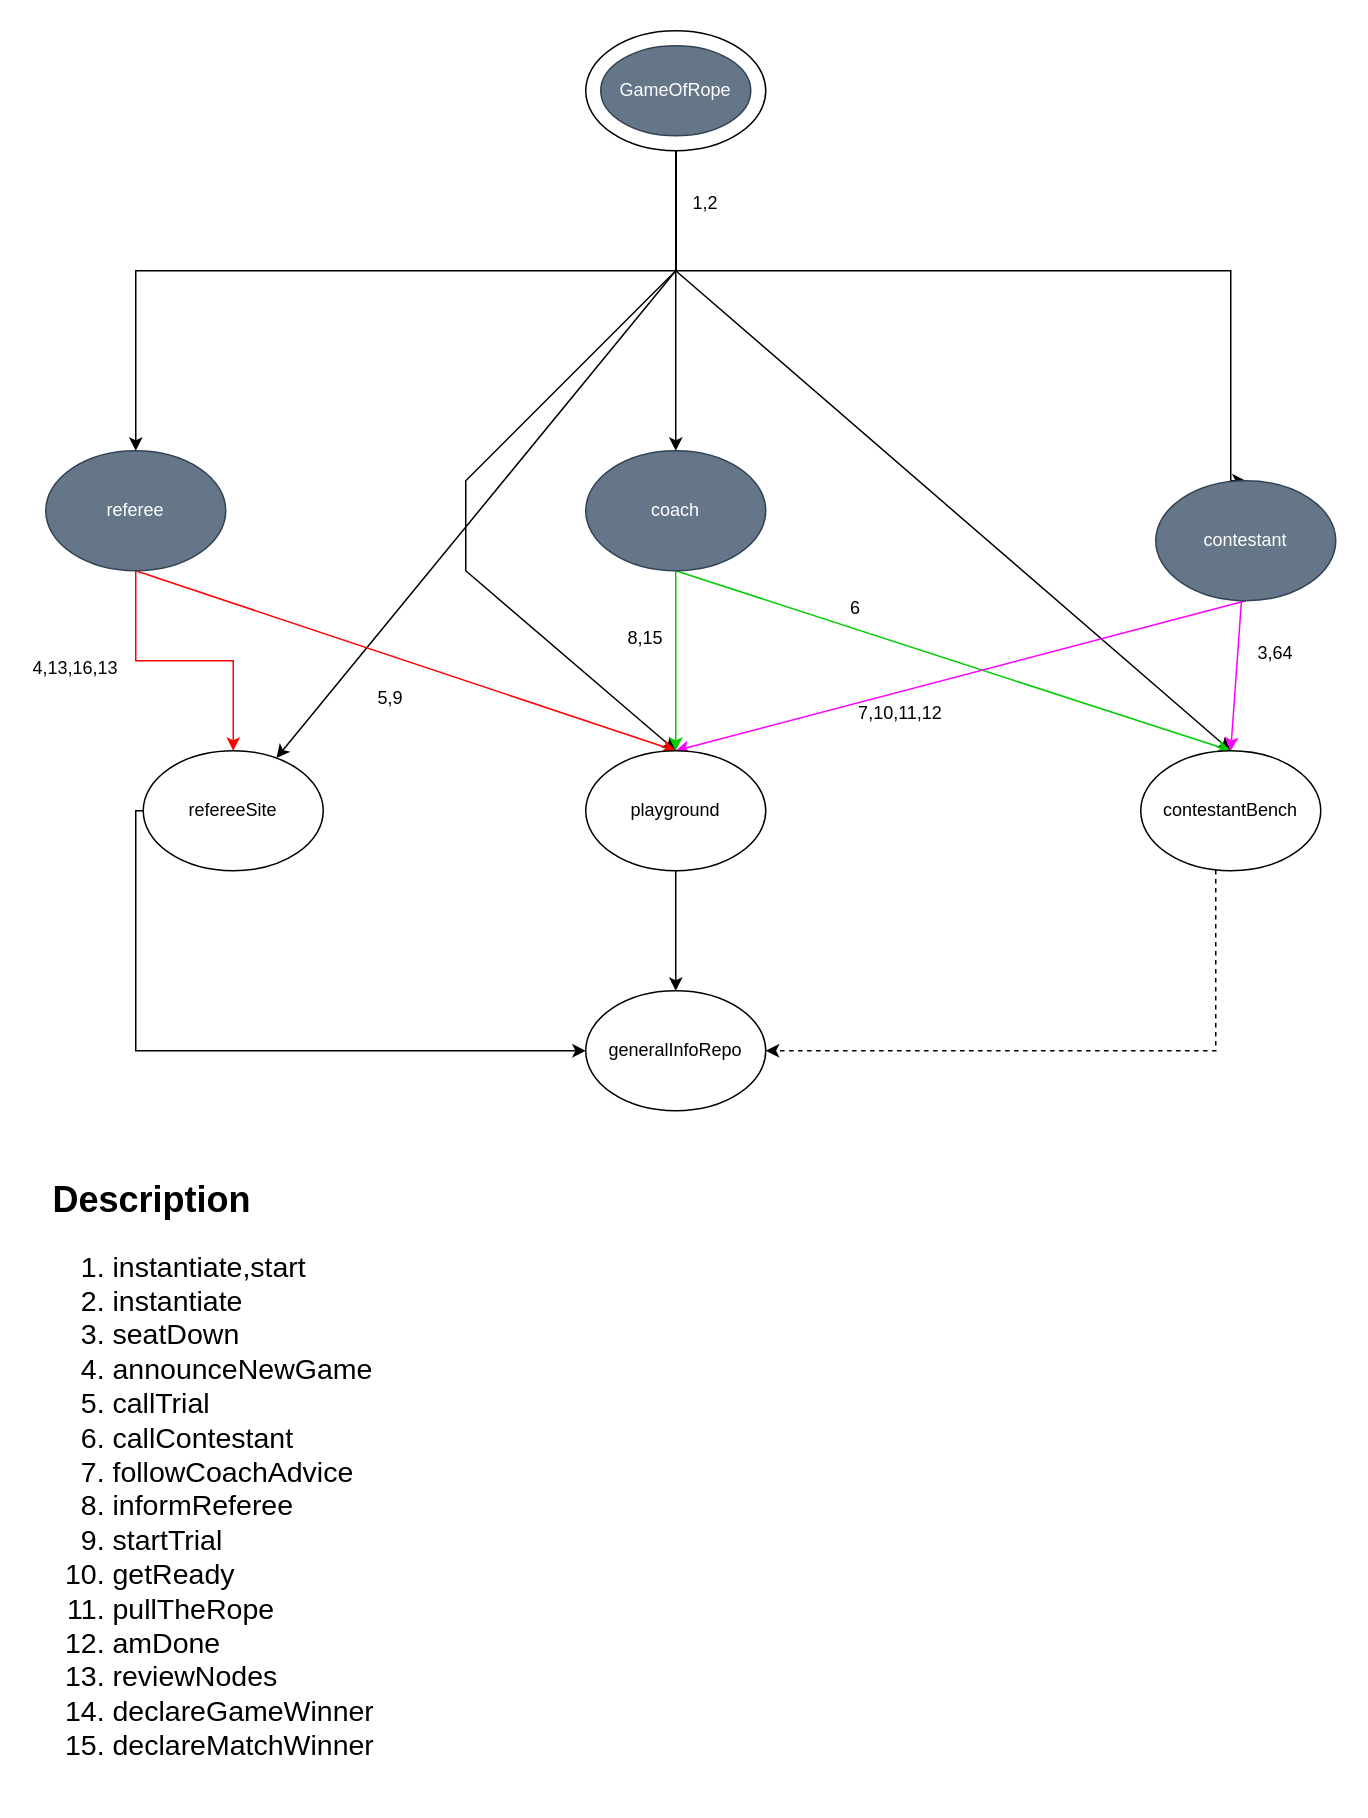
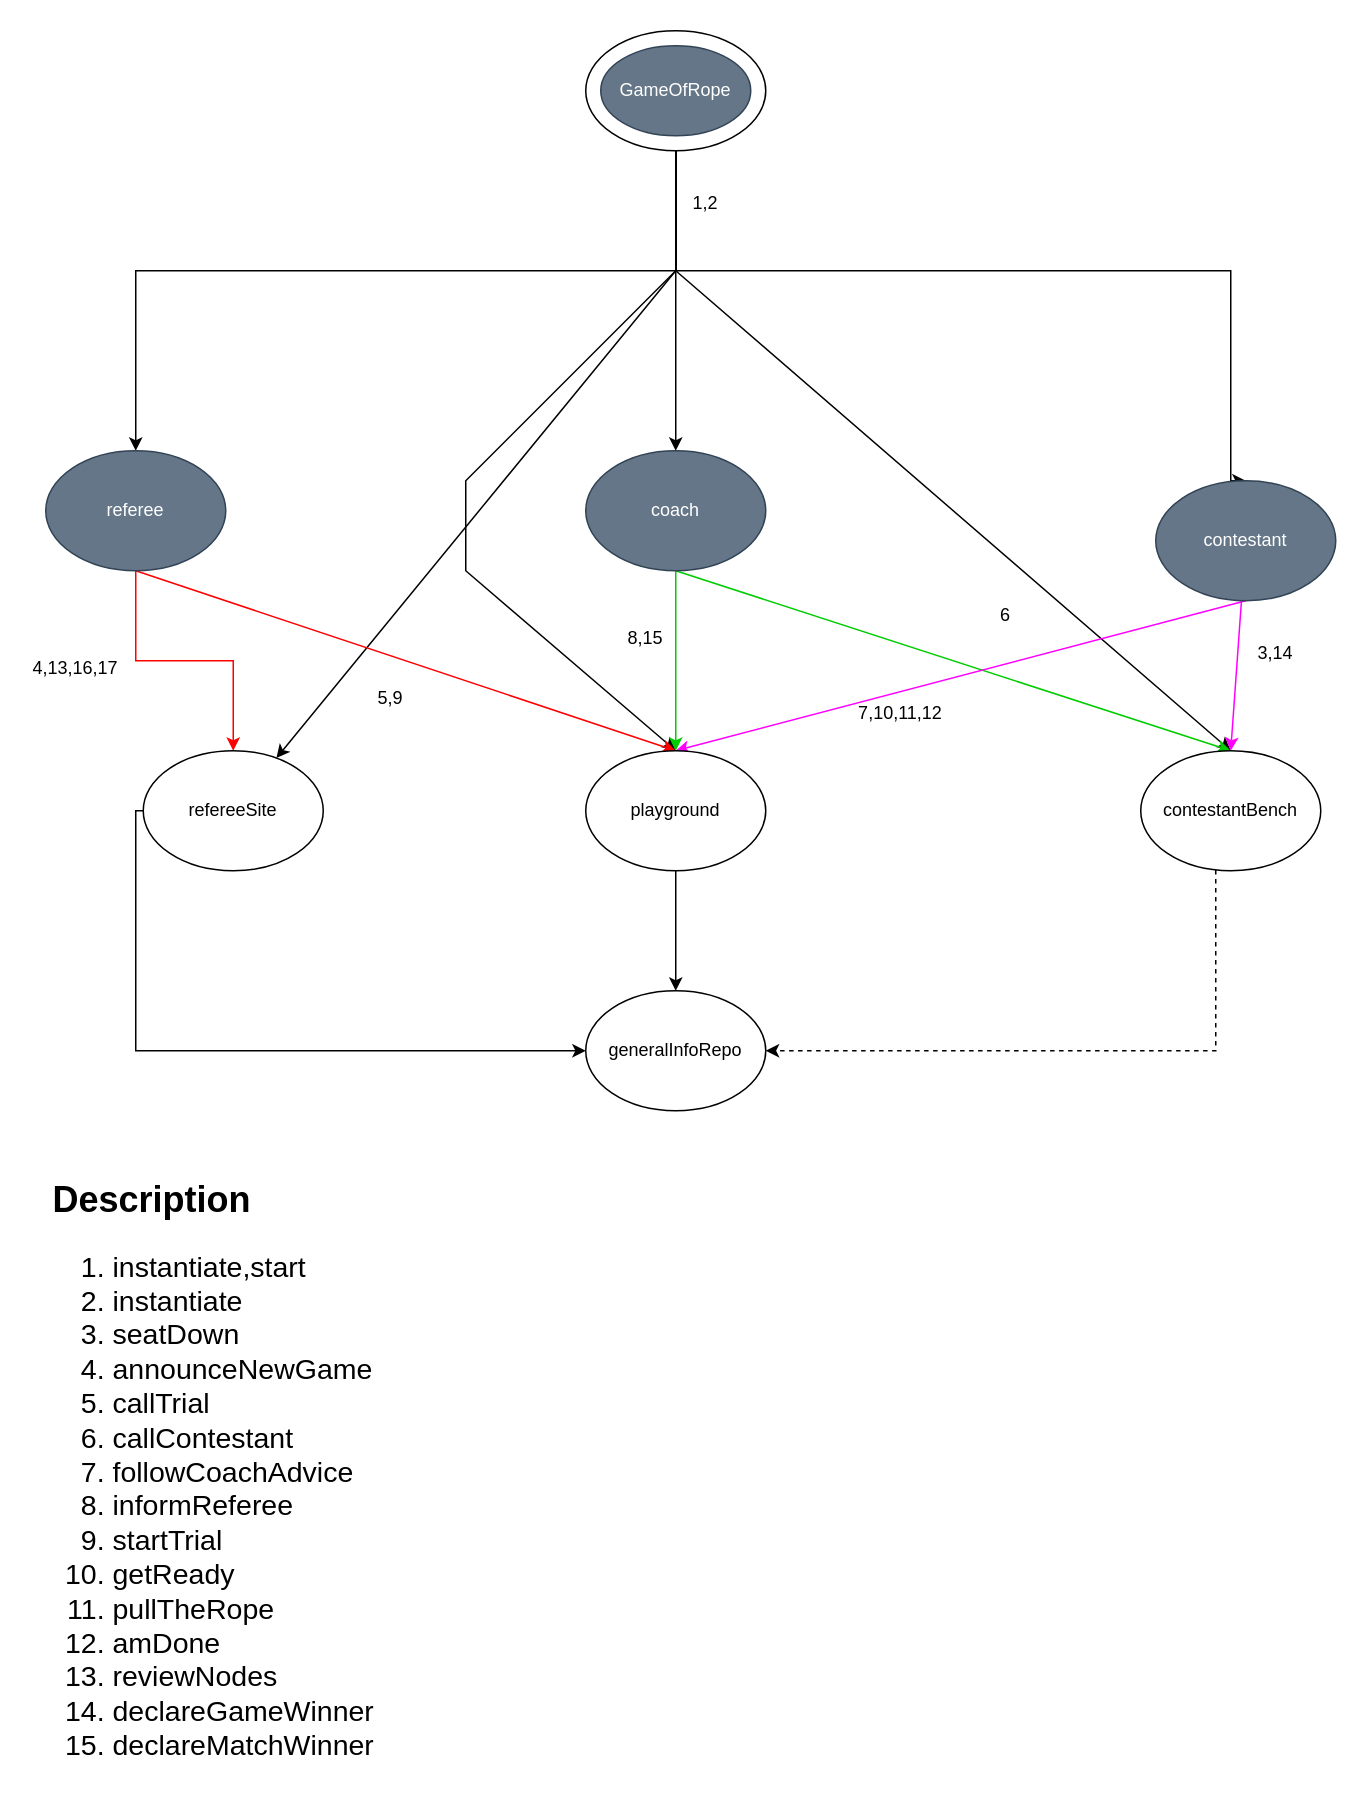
node "6": moved (856, 608) -> (1006, 616)
node "3,64": label "3,64" -> "3,14"
node "4,13,16,13": label "4,13,16,13" -> "4,13,16,17"
